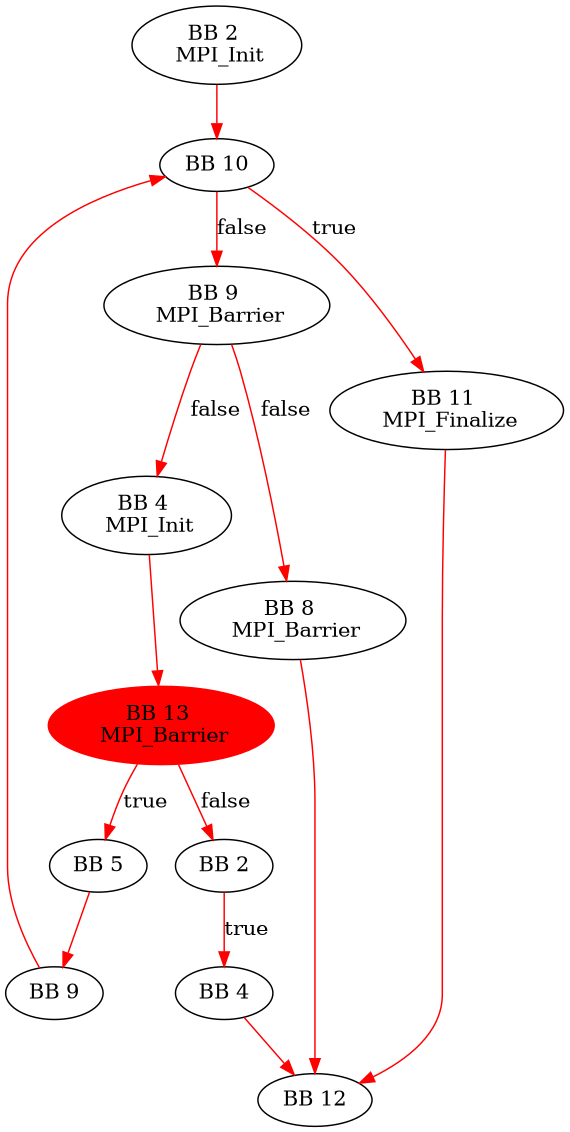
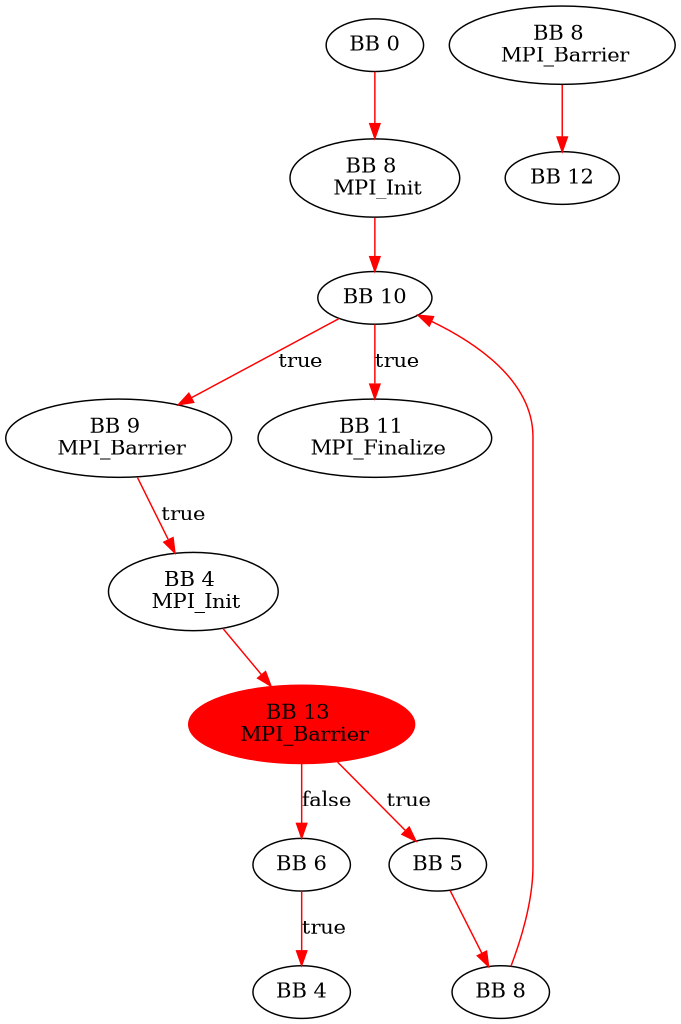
node "BB 2 MPI_Init": label "BB 2 MPI_Init" -> "BB 8 MPI_Init"
node "BB 0": added
edge "BB 10" -> "BB 9 MPI_Barrier": label "false" -> "true"
edge "BB 9 MPI_Barrier" -> "BB 4 MPI_Init": label "false" -> "true"
edge "BB 9 MPI_Barrier" -> "BB 8 MPI_Barrier": removed, label "false"
edge "BB 11 MPI_Finalize" -> "BB 12": removed
node "BB 2": label "BB 2" -> "BB 6"
node "BB 9": label "BB 9" -> "BB 8"
edge "BB 4" -> "BB 12": removed
